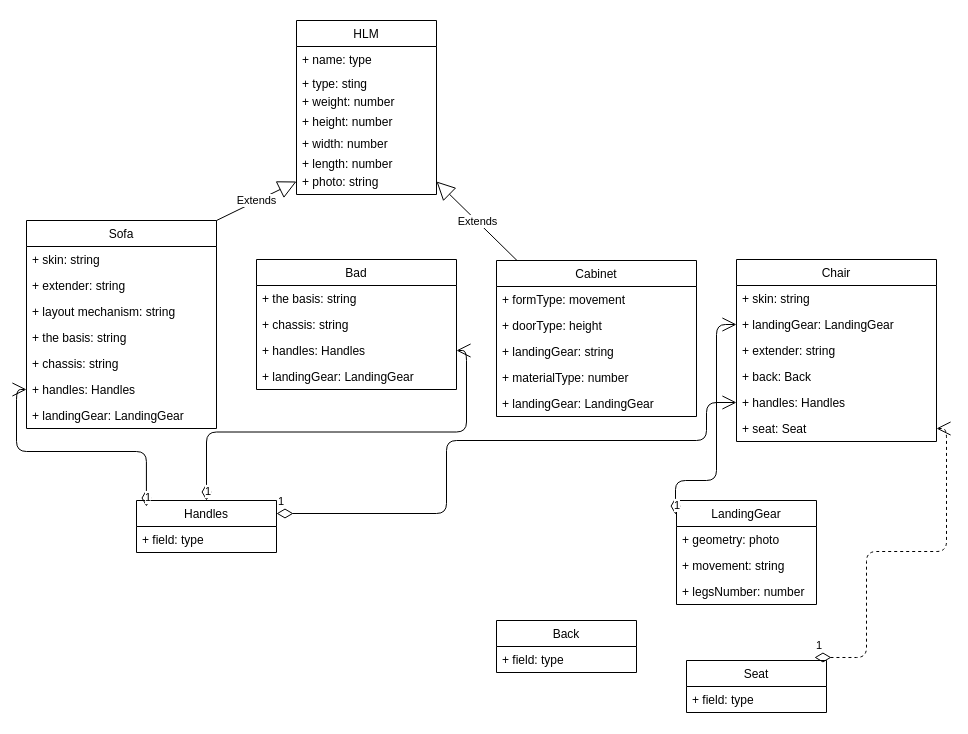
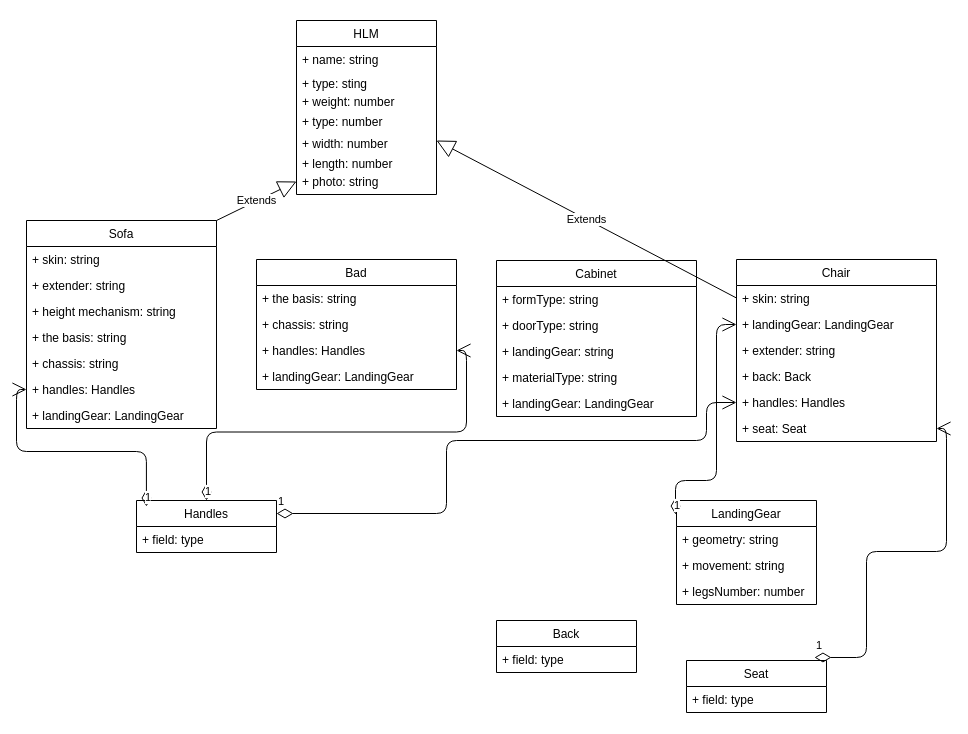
node "+ name: type": label "+ name: type" -> "+ name: string"
node "+ height: number": label "+ height: number" -> "+ type: number"
edge "Сhair" -> "+ width: number": added, label "Extends"
edge "Cabinet" -> "+ photo: string": removed, label "Extends"
node "+ formType: movement": label "+ formType: movement" -> "+ formType: string"
node "+ layout mechanism: string": label "+ layout mechanism: string" -> "+ height mechanism: string"
node "+ doorType: height": label "+ doorType: height" -> "+ doorType: string"
node "+ materialType: number": label "+ materialType: number" -> "+ materialType: string"
node "+ geometry: photo": label "+ geometry: photo" -> "+ geometry: string"
edge "+ seat: Seat" -- "Seat": style dashed -> solid
